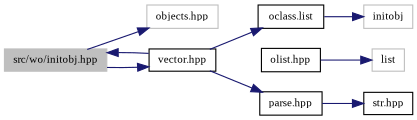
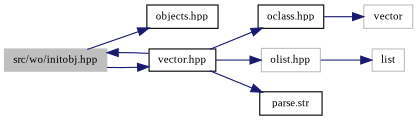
node "objects.hpp": color grey75 -> black
node "oclass.list": label "oclass.list" -> "oclass.hpp"
node "initobj": label "initobj" -> "vector"
edge "vector.hpp" -> "olist.hpp": added
node "olist.hpp": color black -> grey75
node "parse.hpp": label "parse.hpp" -> "parse.str"
node "str.hpp": removed
